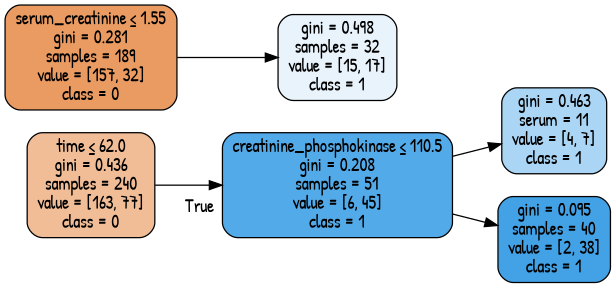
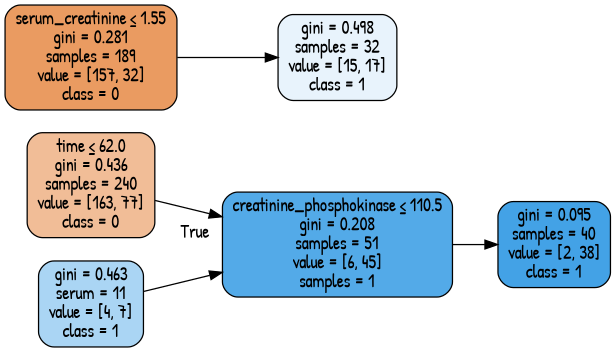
edge "creatinine_phosphokinase ≤ 110.5" -> "gini = 0.463": reversed
node "creatinine_phosphokinase ≤ 110.5": text "class = 1" -> "samples = 1"
